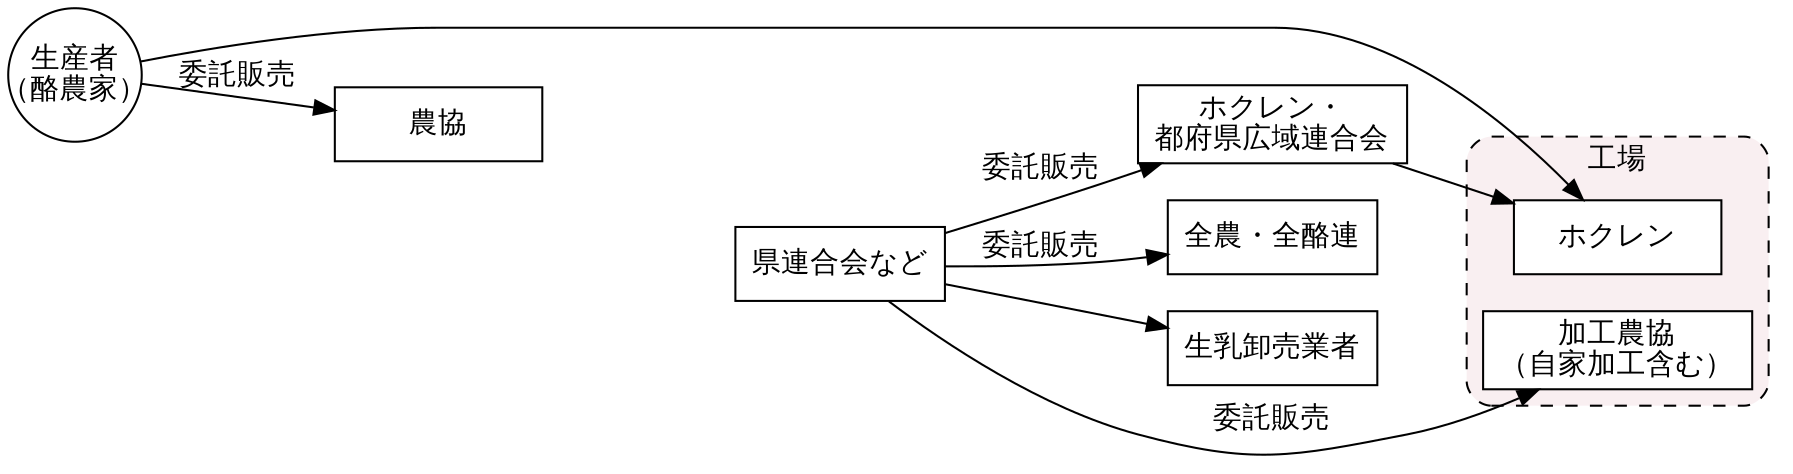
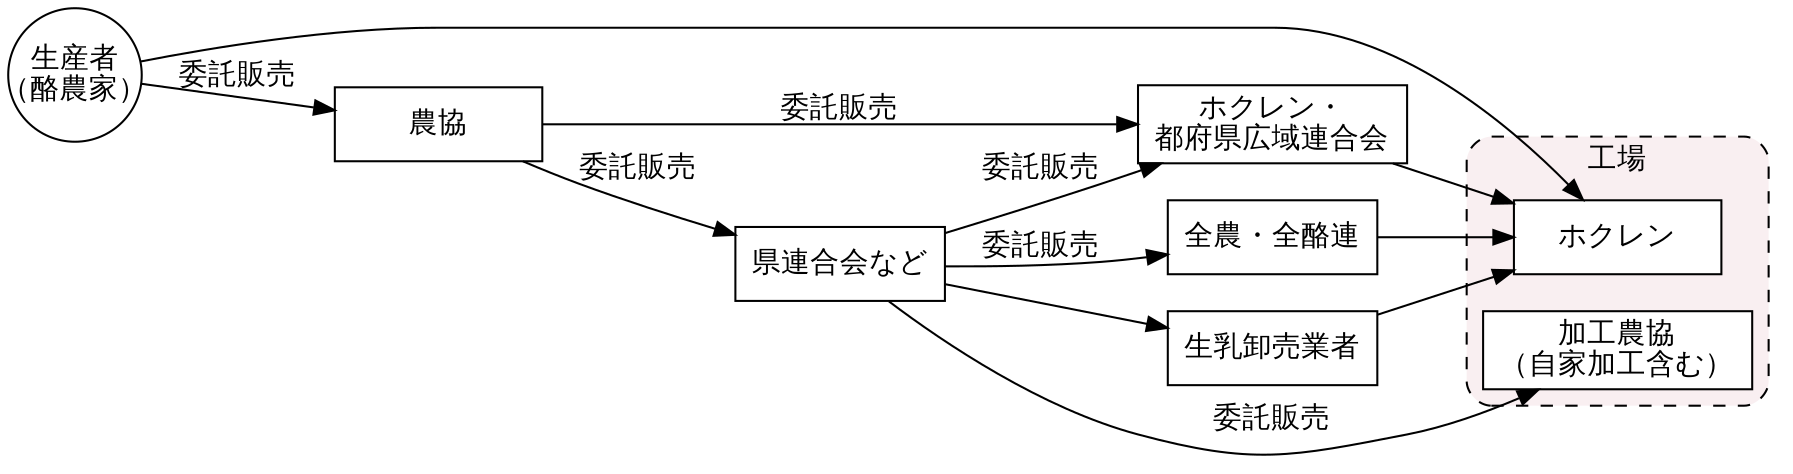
edge "農協" -> "ホクレン・ 都府県広域連合会": added, label "委託販売"
edge "農協" -> "県連合会など": added, label "委託販売"
edge "全農・全酪連" -> "ホクレン": added
edge "生乳卸売業者" -> "ホクレン": added
